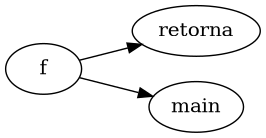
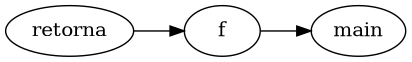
edge "f" -> "retorna": reversed
